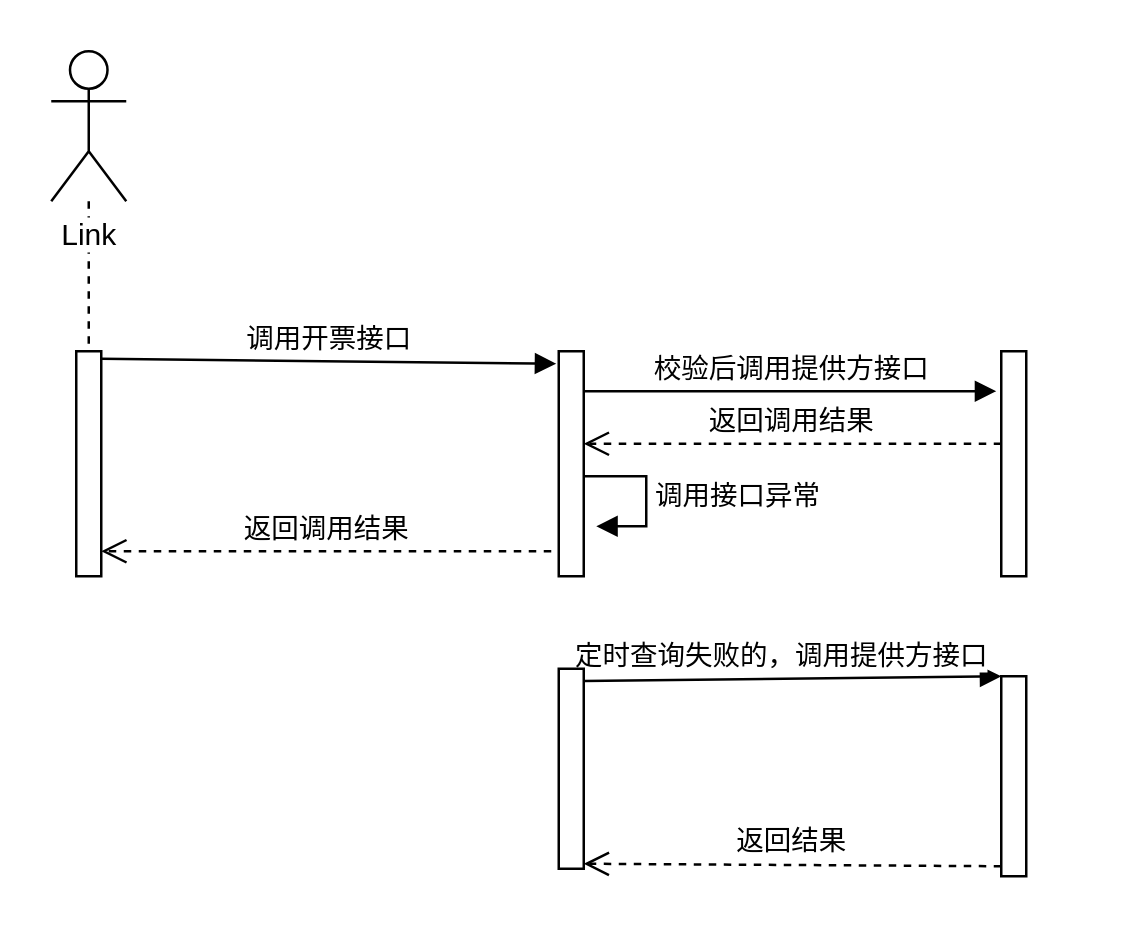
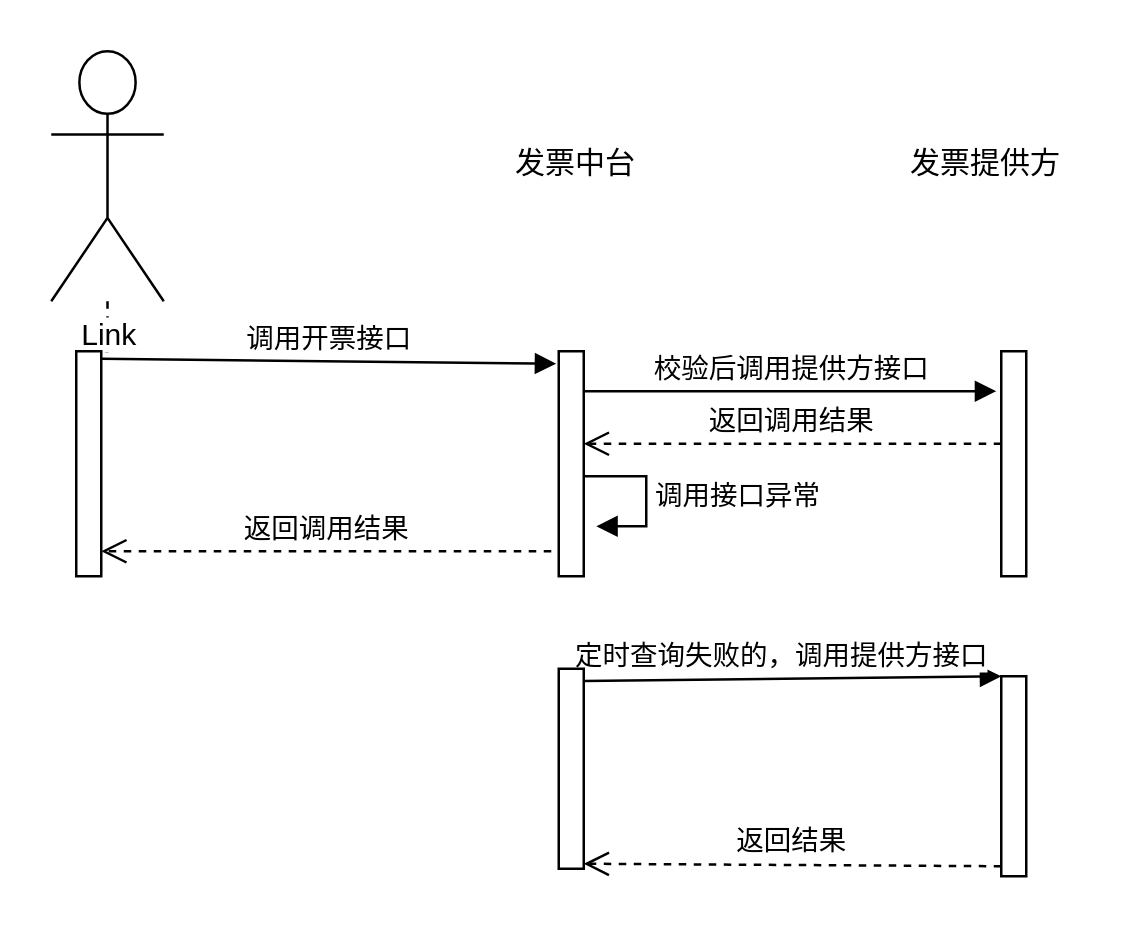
node "Link": size 75x150 -> 113x250
node "发票中台": added
node "发票提供方": added
